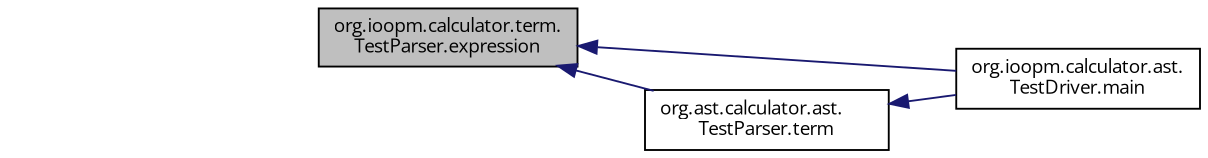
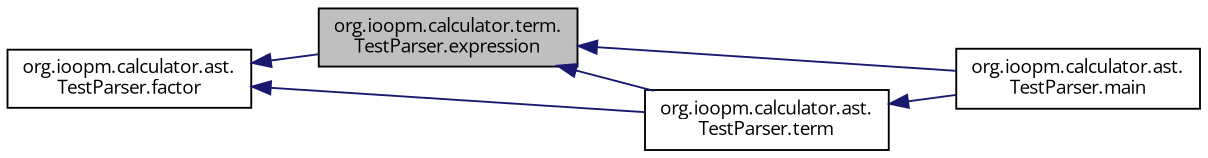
node "org.ioopm.calculator.ast. TestParser.factor": added
node "org.ioopm.calculator.ast. TestDriver.main": label "org.ioopm.calculator.ast. TestDriver.main" -> "org.ioopm.calculator.ast. TestParser.main"
node "org.ast.calculator.ast. TestParser.term": label "org.ast.calculator.ast. TestParser.term" -> "org.ioopm.calculator.ast. TestParser.term"
